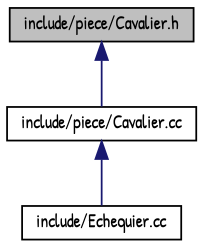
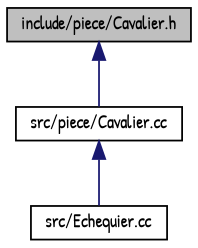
node "include/piece/Cavalier.cc": label "include/piece/Cavalier.cc" -> "src/piece/Cavalier.cc"
node "include/Echequier.cc": label "include/Echequier.cc" -> "src/Echequier.cc"
